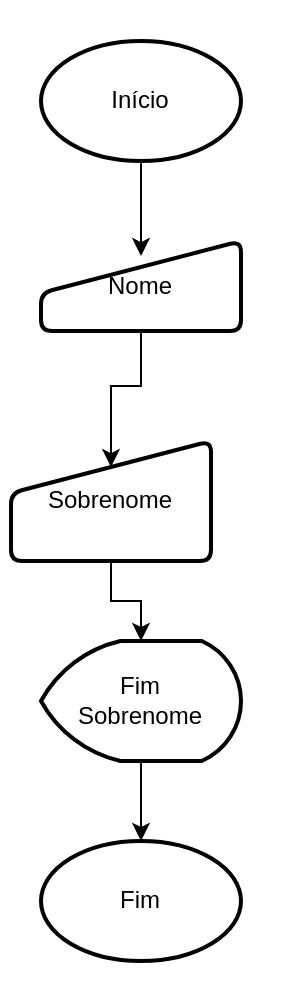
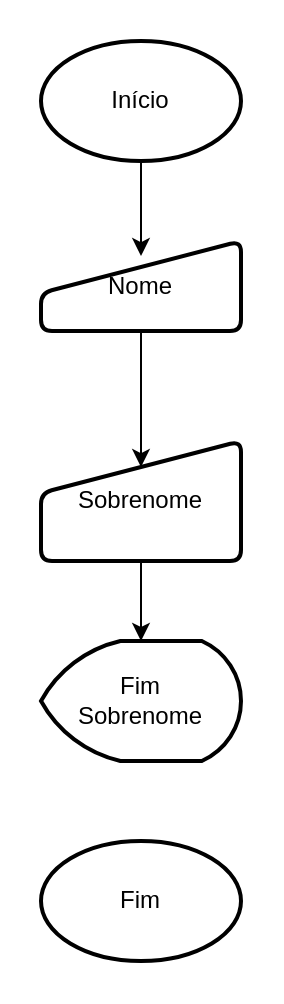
node "Sobrenome": moved (111, 501) -> (141, 501)
edge "Fim Sobrenome" -> "Fim": removed
